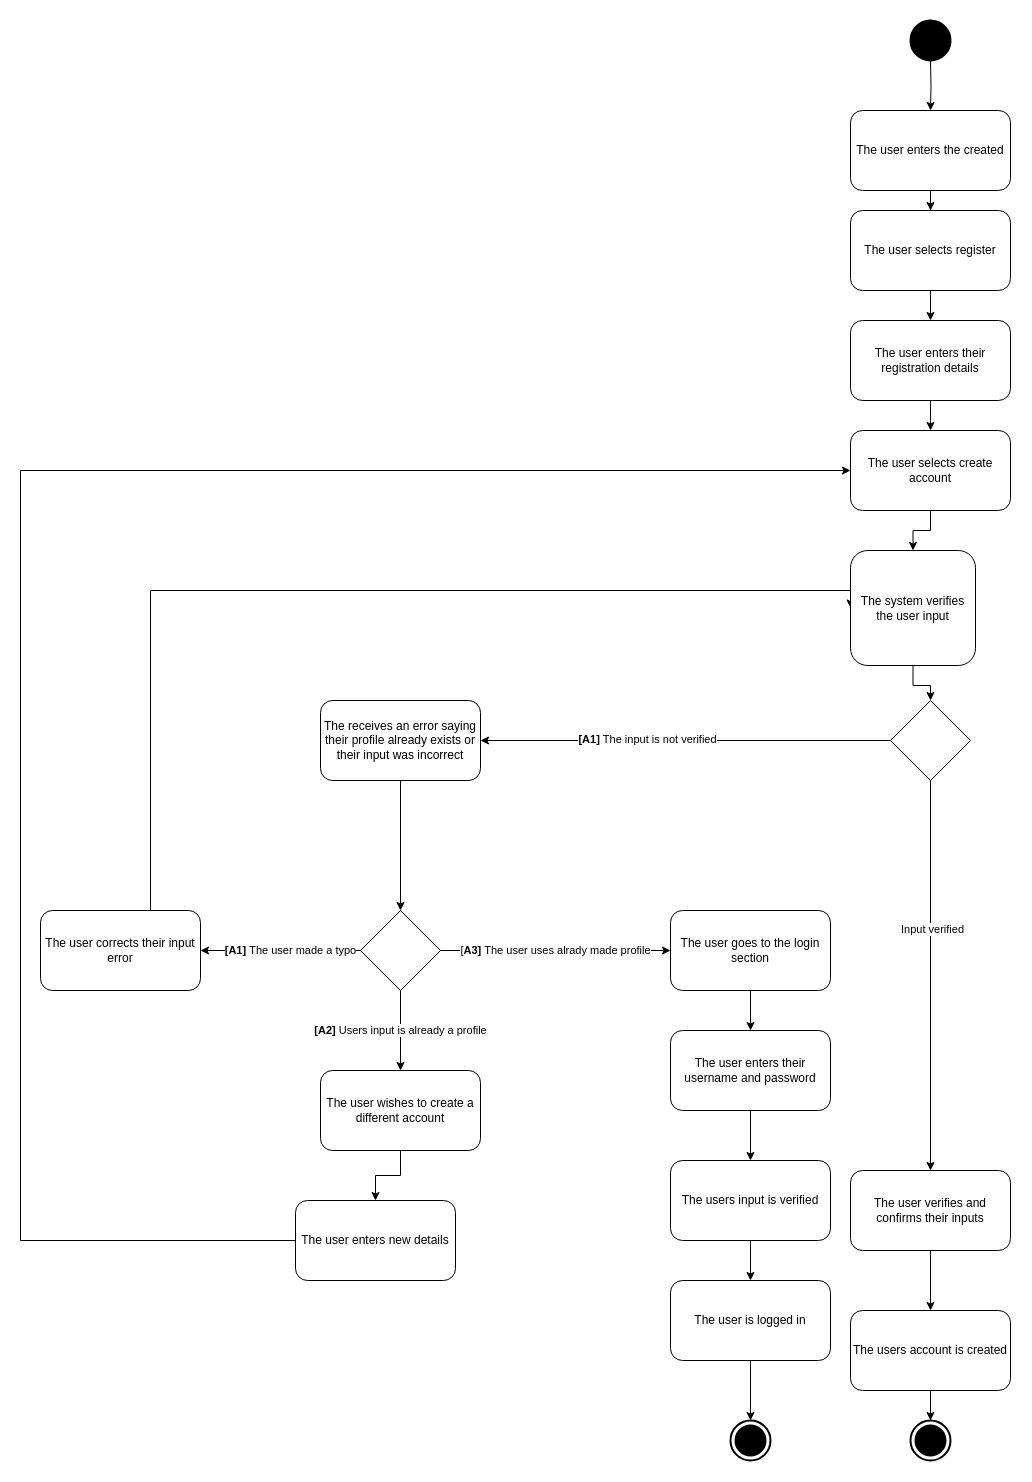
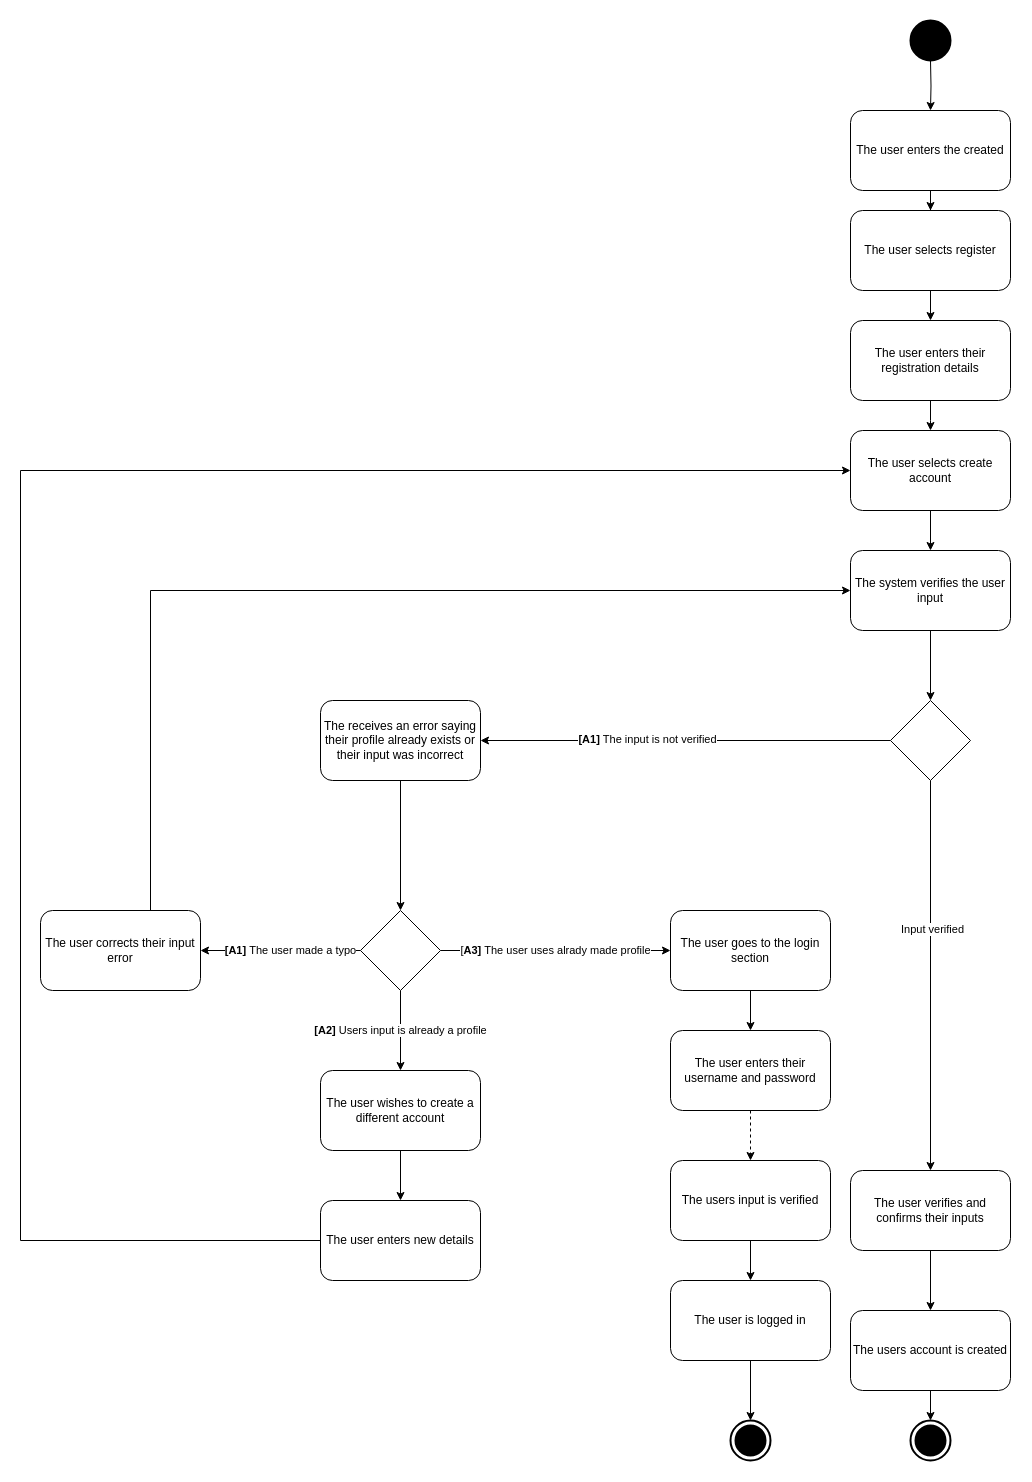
node "The system verifies the user input": size 125x115 -> 160x80
edge "The user enters their username and password" -> "The users input is verified": style solid -> dashed
node "The user enters new details": moved (376, 1241) -> (401, 1241)
